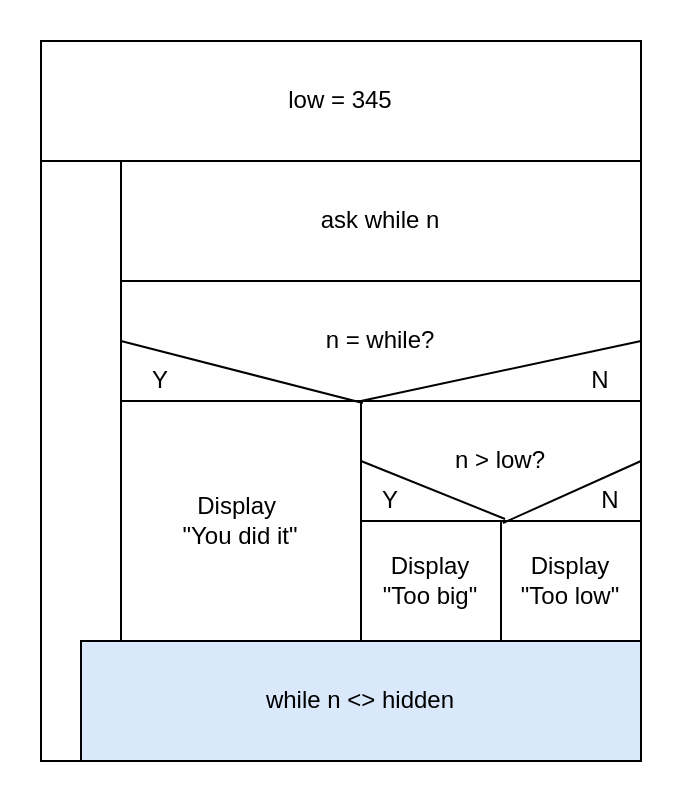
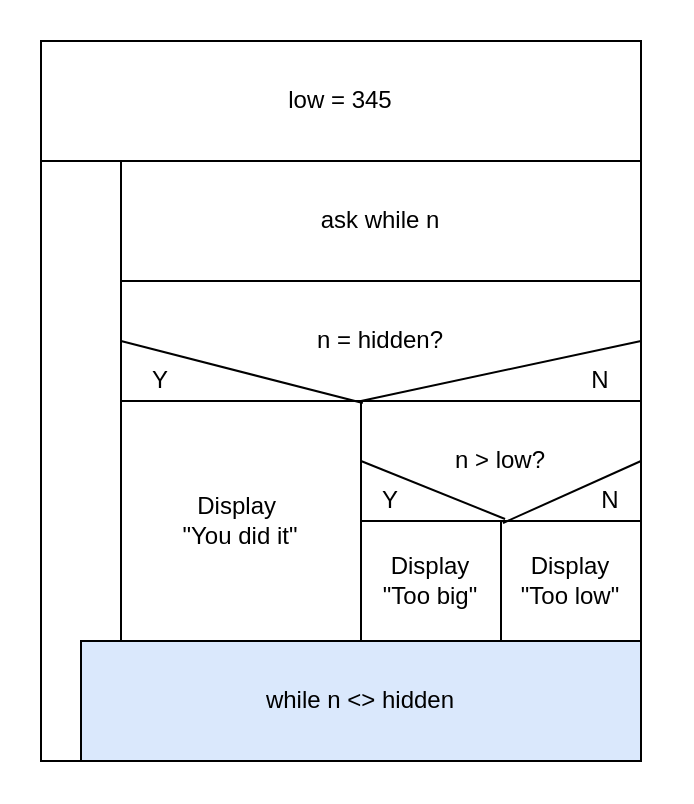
node "n = while?": label "n = while?" -> "n = hidden?"
